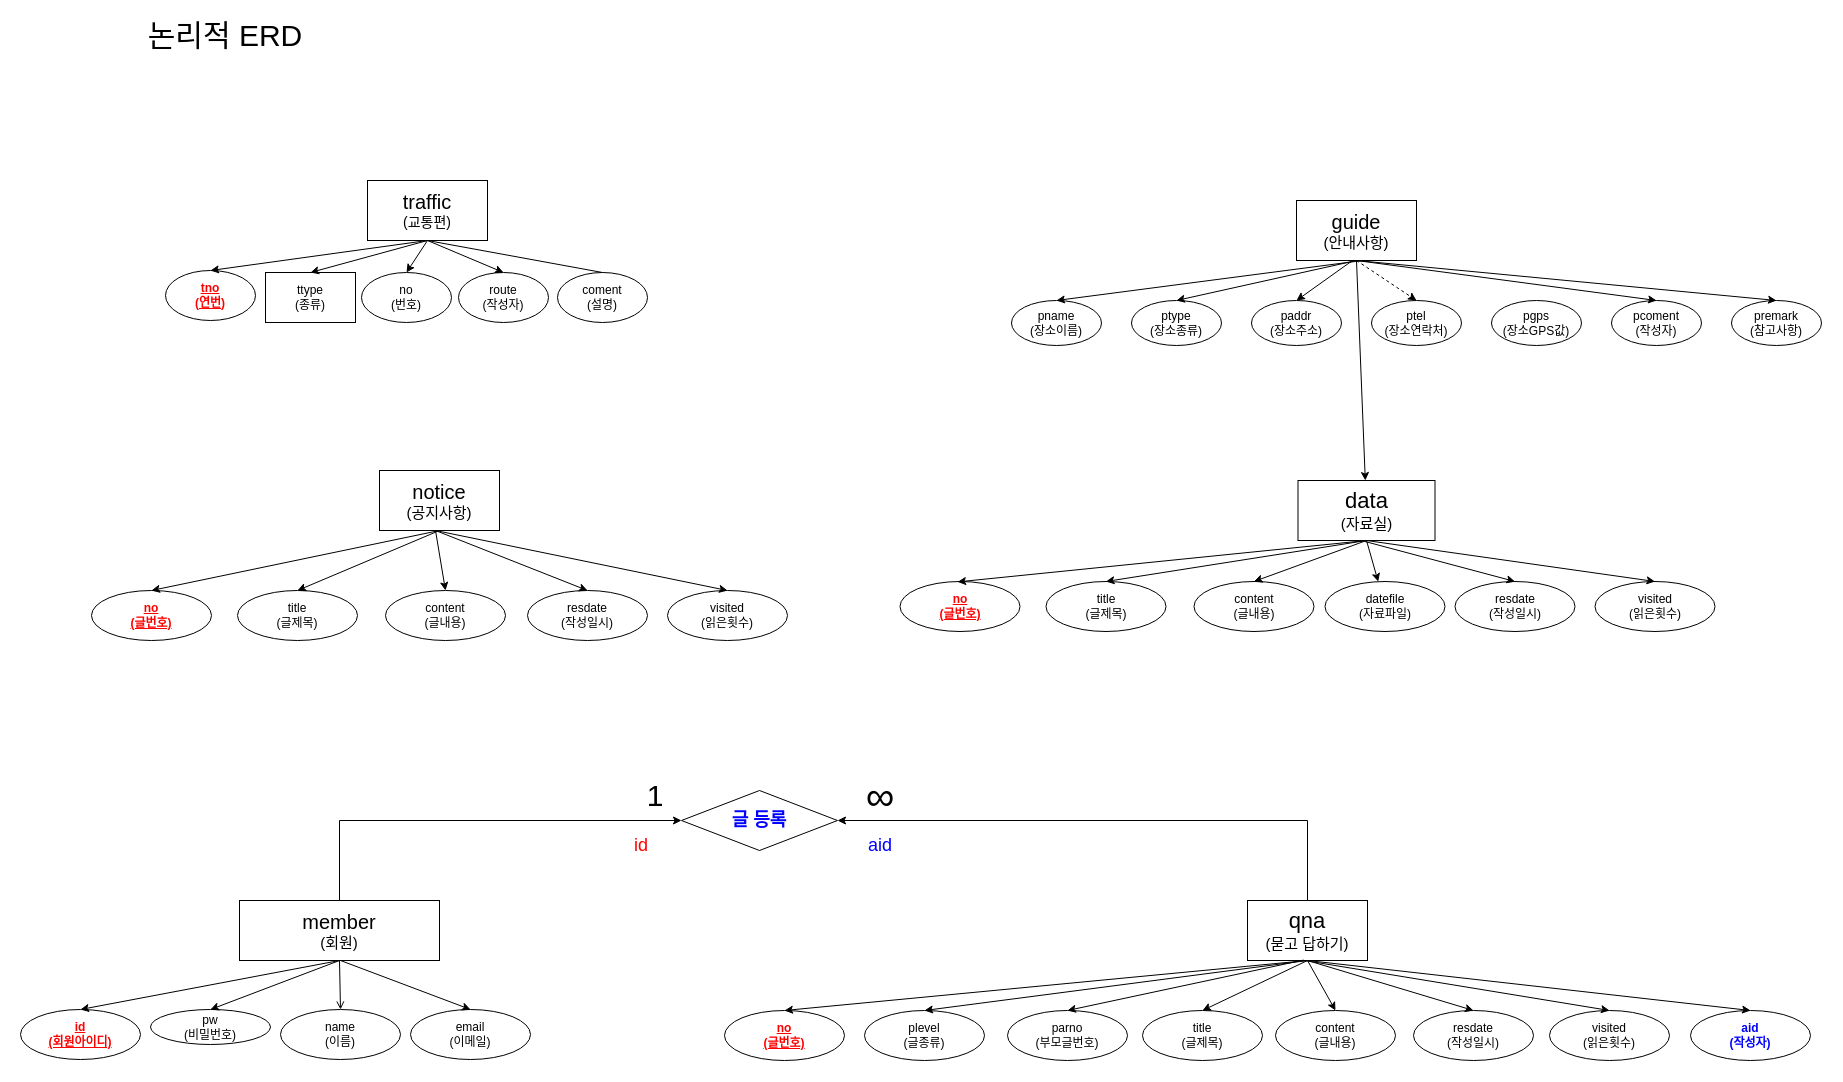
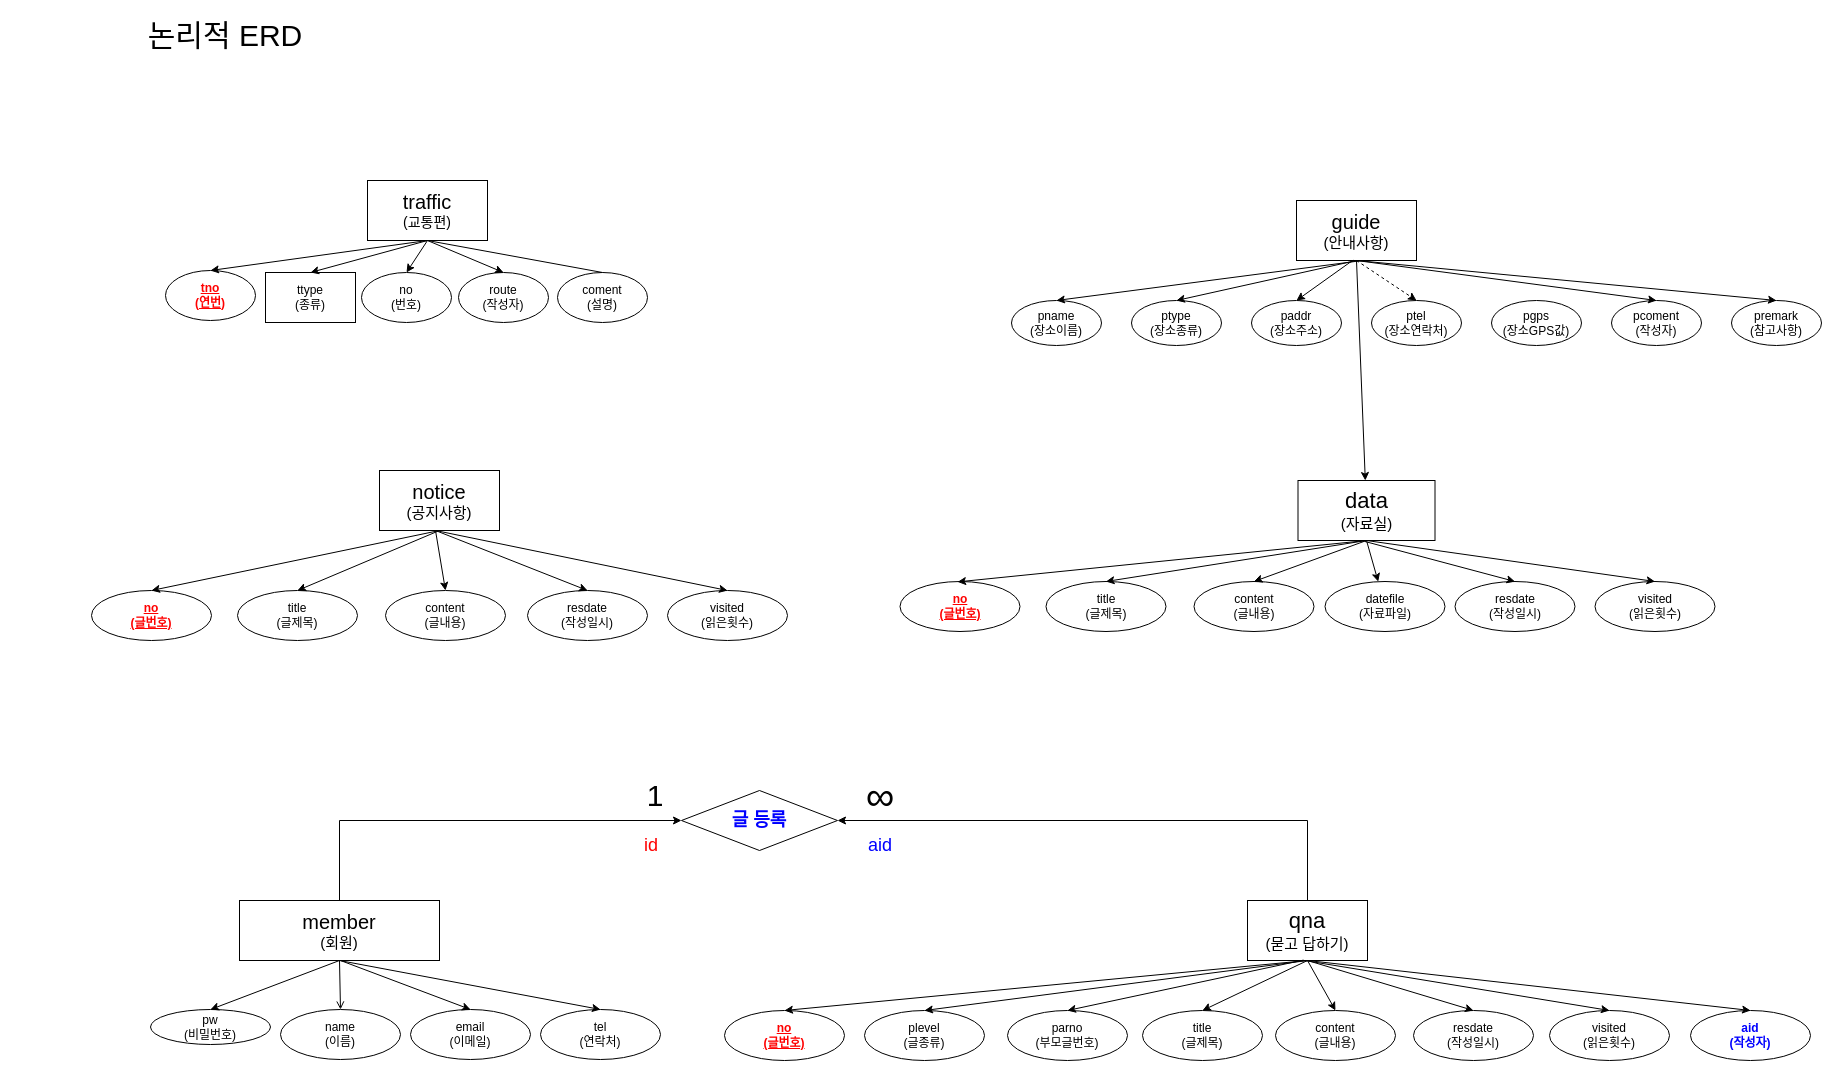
node "id": moved (642, 846) -> (652, 846)
edge "member (회원)" -> "id (회원아이디)": removed
edge "member (회원)" -> "tel (연락처)": added
node "id (회원아이디)": removed
node "tel (연락처)": added
